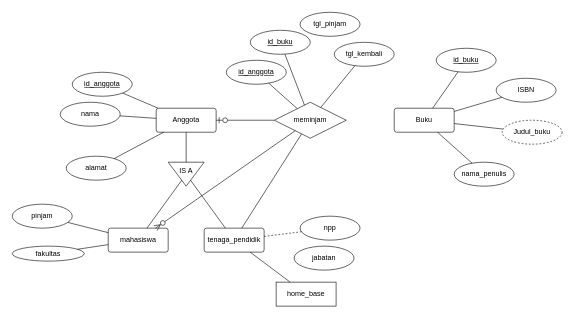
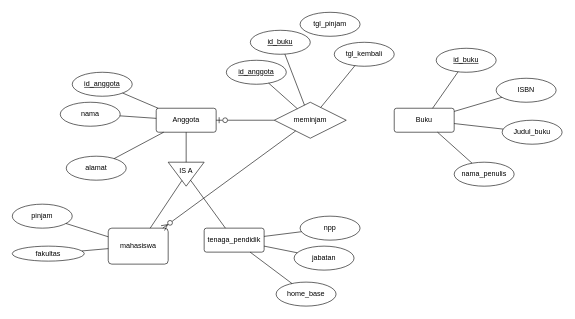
node "Judul_buku": style dashed -> solid
edge "meminjam" -- "tenaga_pendidik": now "jabatan" -- "tenaga_pendidik"
edge "npp" -- "tenaga_pendidik": style dashed -> solid
node "mahasiswa": size 60x24 -> 60x36
node "home_base": shape rectangle -> ellipse
